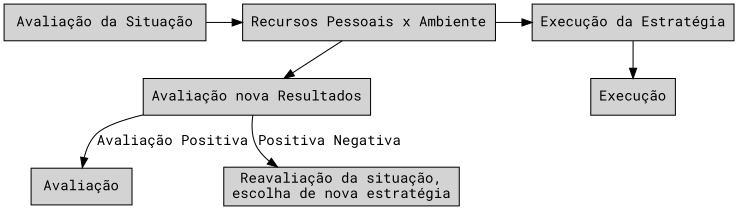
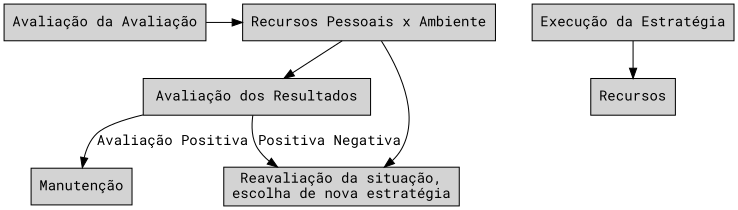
node "Avaliação da Situação": label "Avaliação da Situação" -> "Avaliação da Avaliação"
edge "Recursos Pessoais x Ambiente" -> "Execução da Estratégia": now "Recursos Pessoais x Ambiente" -> "Reavaliação da situação, escolha de nova estratégia"
node "Avaliação nova Resultados": label "Avaliação nova Resultados" -> "Avaliação dos Resultados"
node "Execução": label "Execução" -> "Recursos"
node "Avaliação": label "Avaliação" -> "Manutenção"
